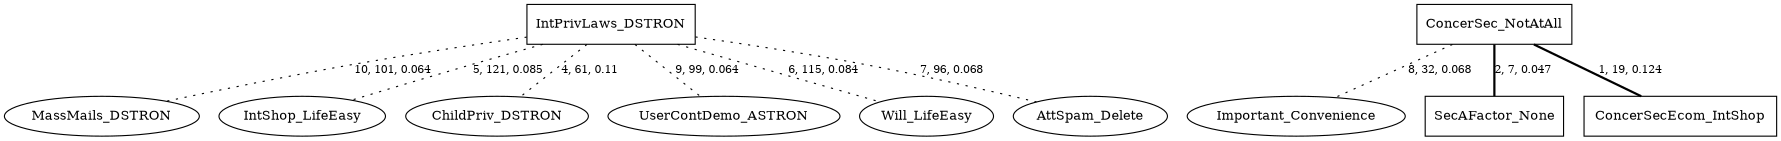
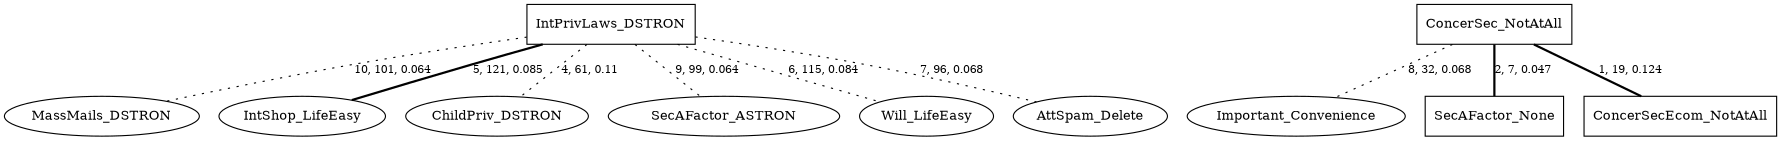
edge "IntPrivLaws_DSTRON" -- "IntShop_LifeEasy": style dotted -> bold
node "UserContDemo_ASTRON": label "UserContDemo_ASTRON" -> "SecAFactor_ASTRON"
node "ConcerSecEcom_IntShop": label "ConcerSecEcom_IntShop" -> "ConcerSecEcom_NotAtAll"
